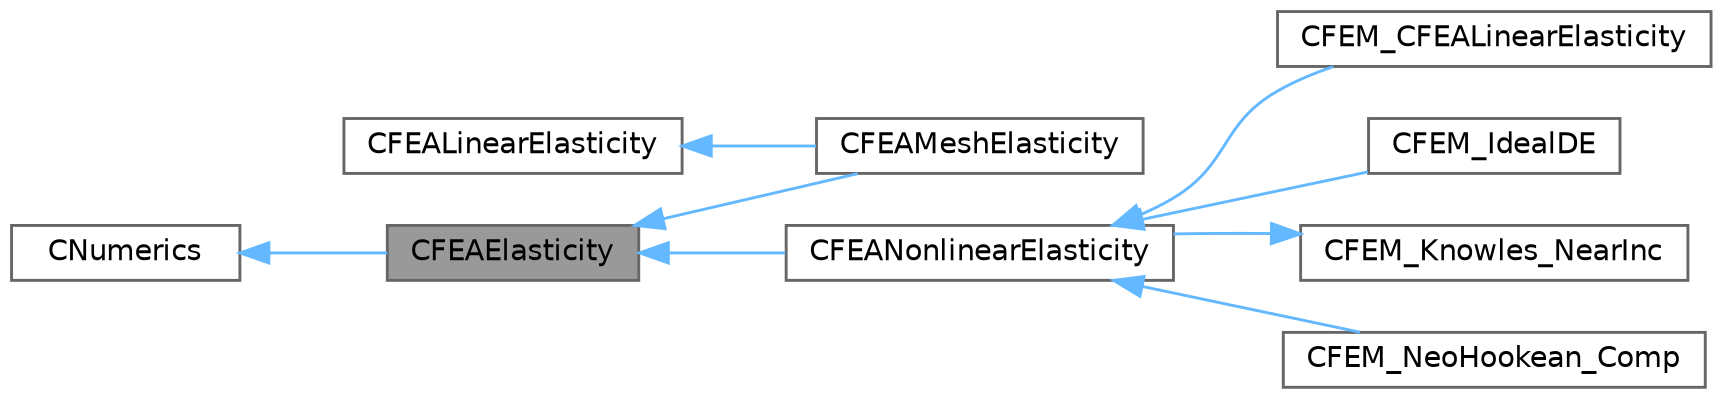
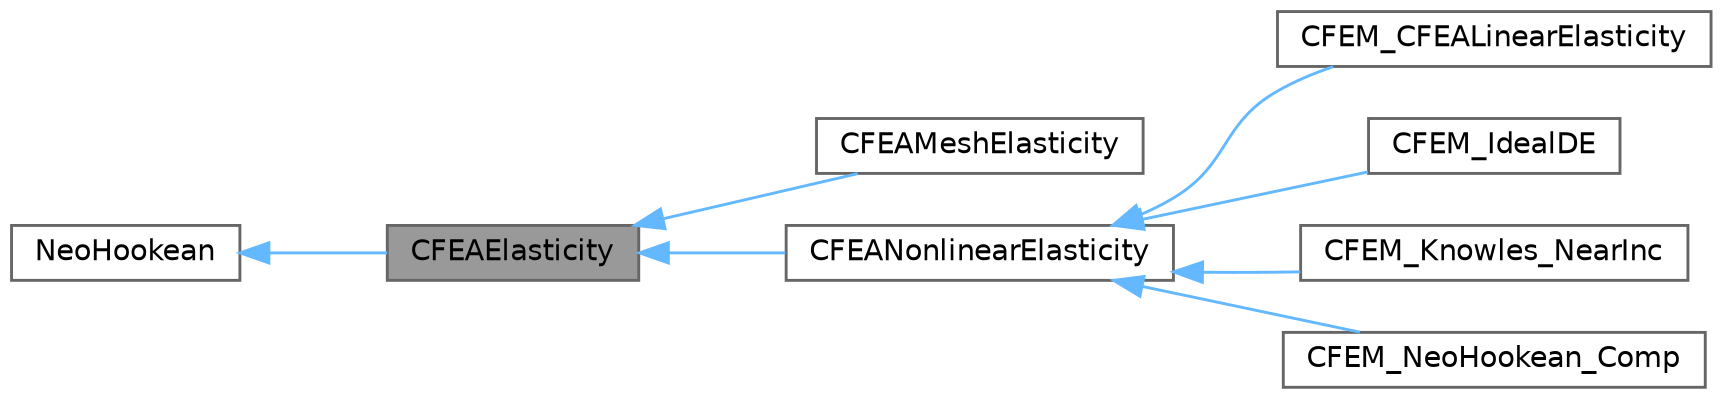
node "CFEALinearElasticity": removed
edge "CFEANonlinearElasticity" -> "CFEM_Knowles_NearInc": reversed
node "CNumerics": label "CNumerics" -> "NeoHookean"
